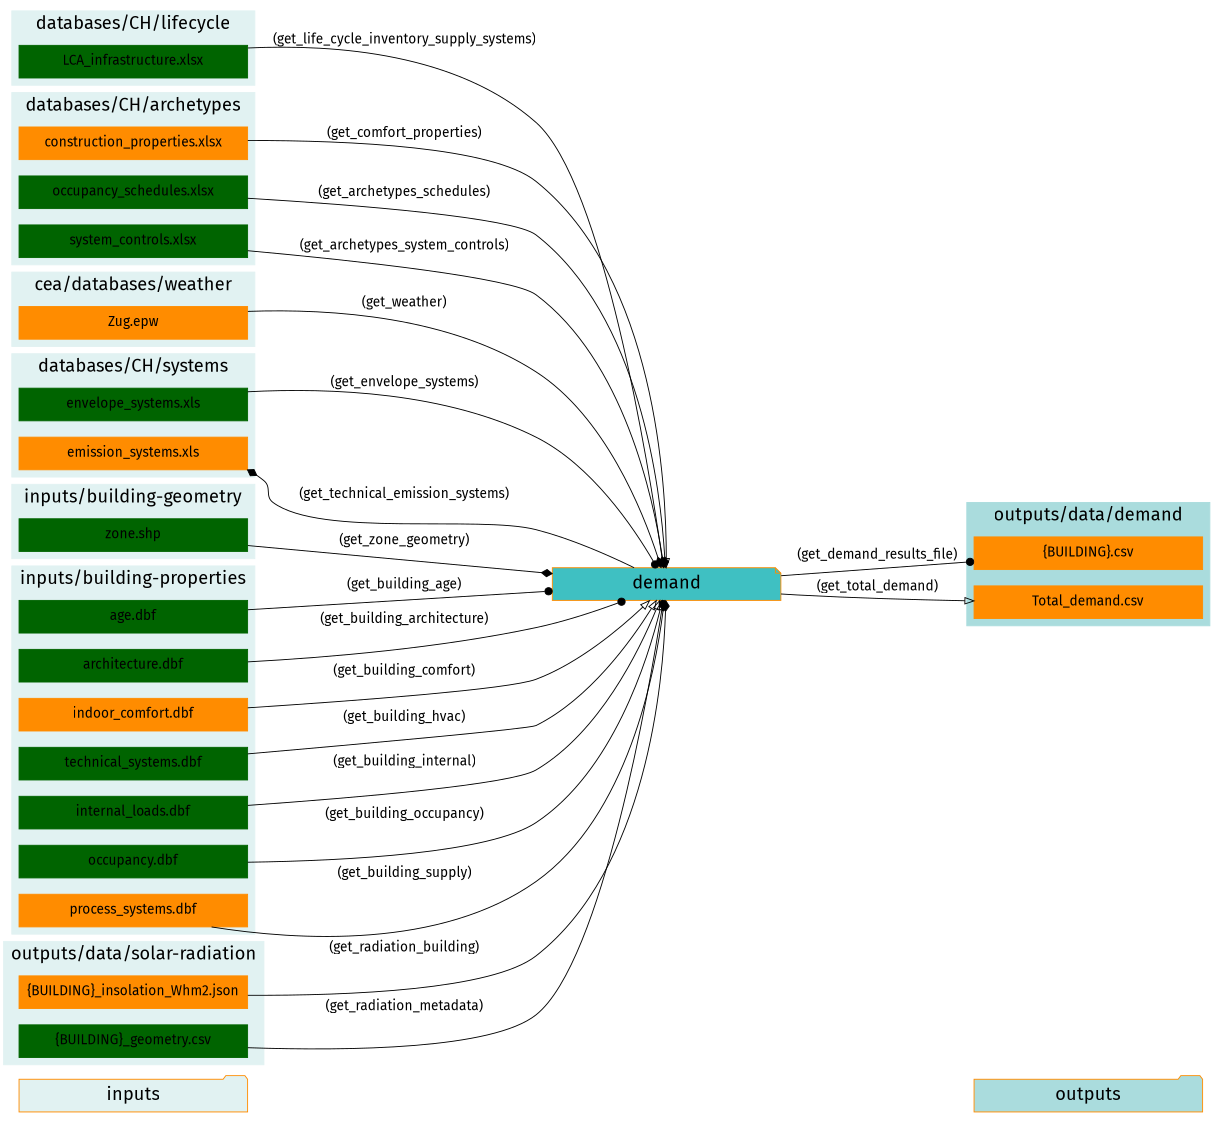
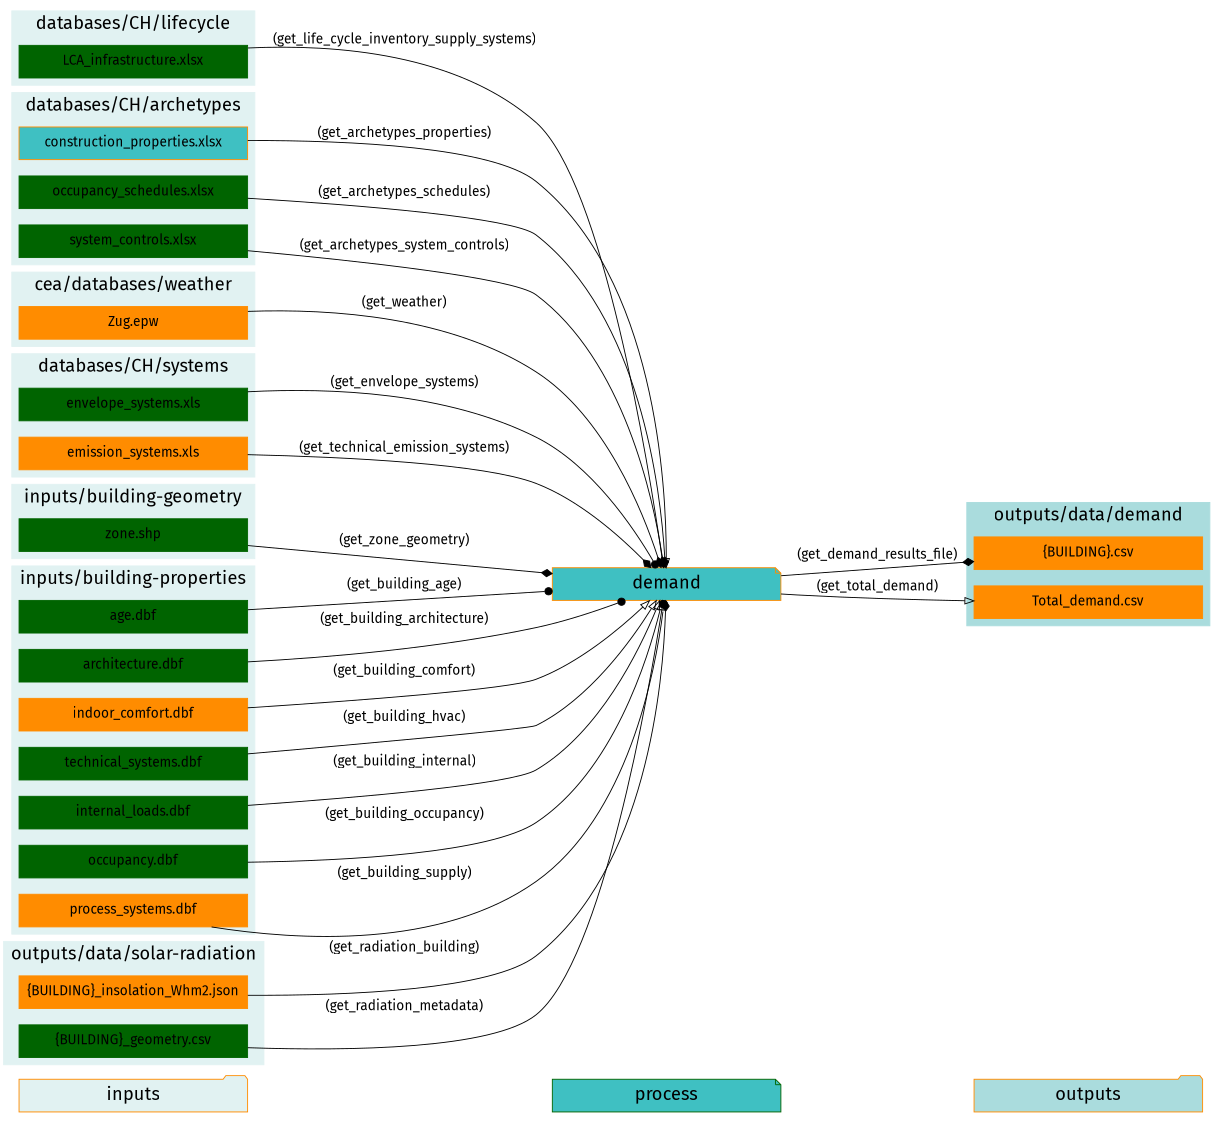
edge "construction_properties.xlsx" -> "demand": label "(get_comfort_properties)" -> "(get_archetypes_properties)"
node "construction_properties.xlsx": fillcolor darkorange -> #3fc0c2
edge "demand" -> "emission_systems.xls": reversed
edge "demand" -> "{BUILDING}.csv": arrowhead dot -> diamond
edge "process_systems.dbf" -> "demand": arrowhead diamond -> dot
node "process": added
